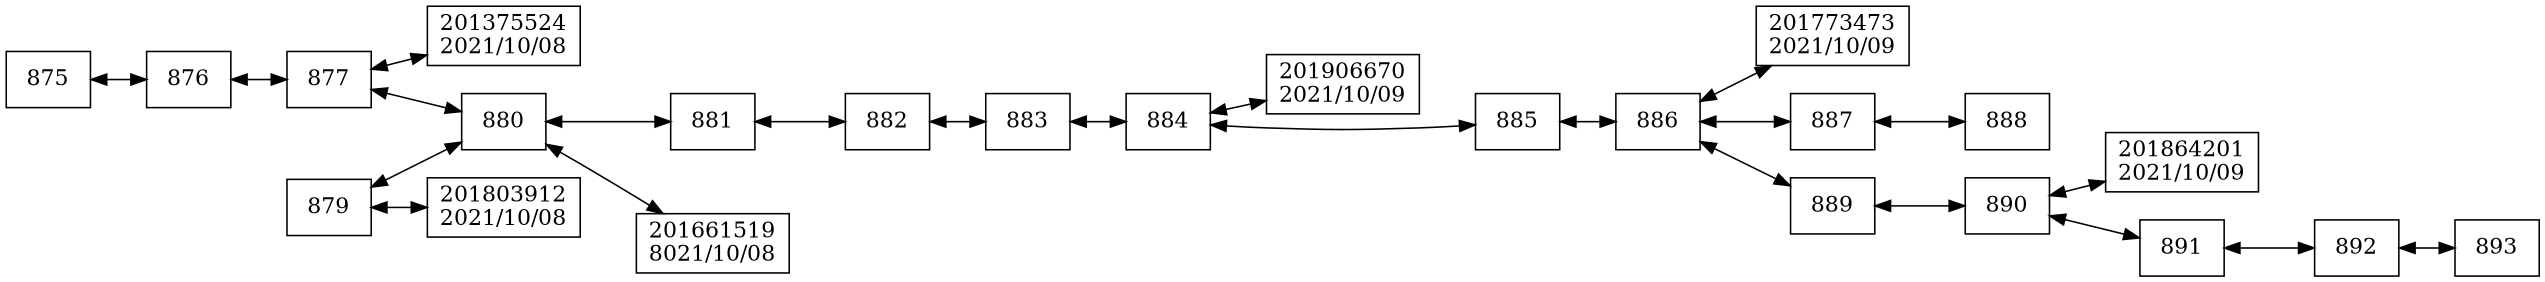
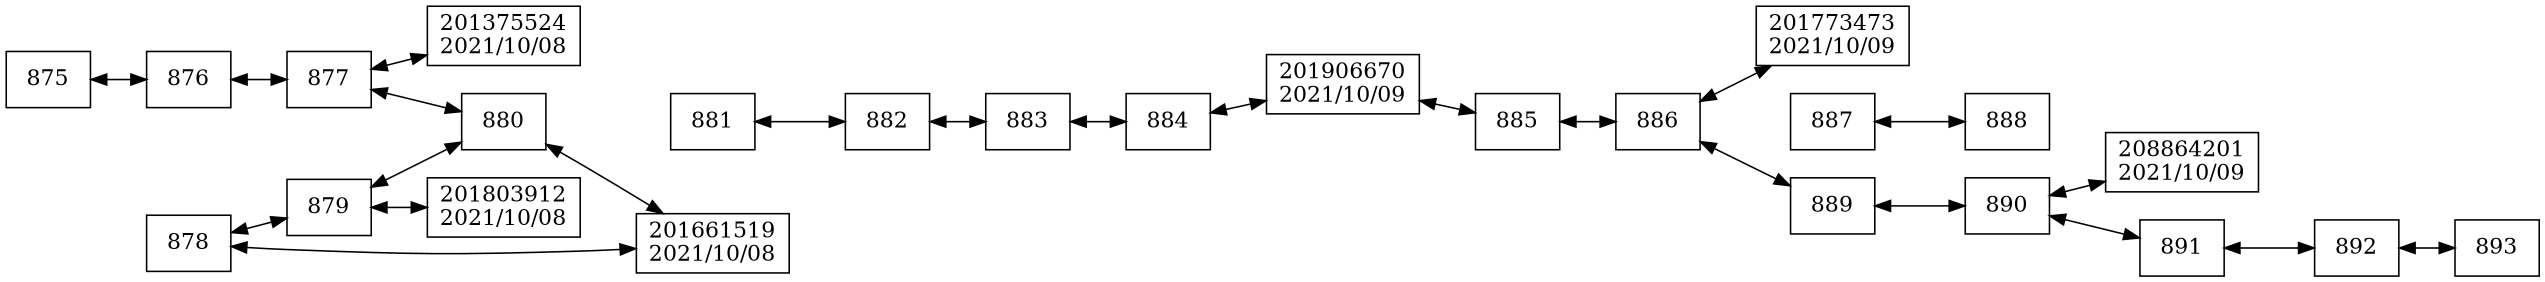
edge "880" -- "881": removed
edge "886" -- "887": removed
edge "884" -- "885": now "201906670 2021/10/09" -- "885"
node "201864201 2021/10/09": label "201864201 2021/10/09" -> "208864201 2021/10/09"
node "878": added
node "201661519 8021/10/08": label "201661519 8021/10/08" -> "201661519 2021/10/08"
